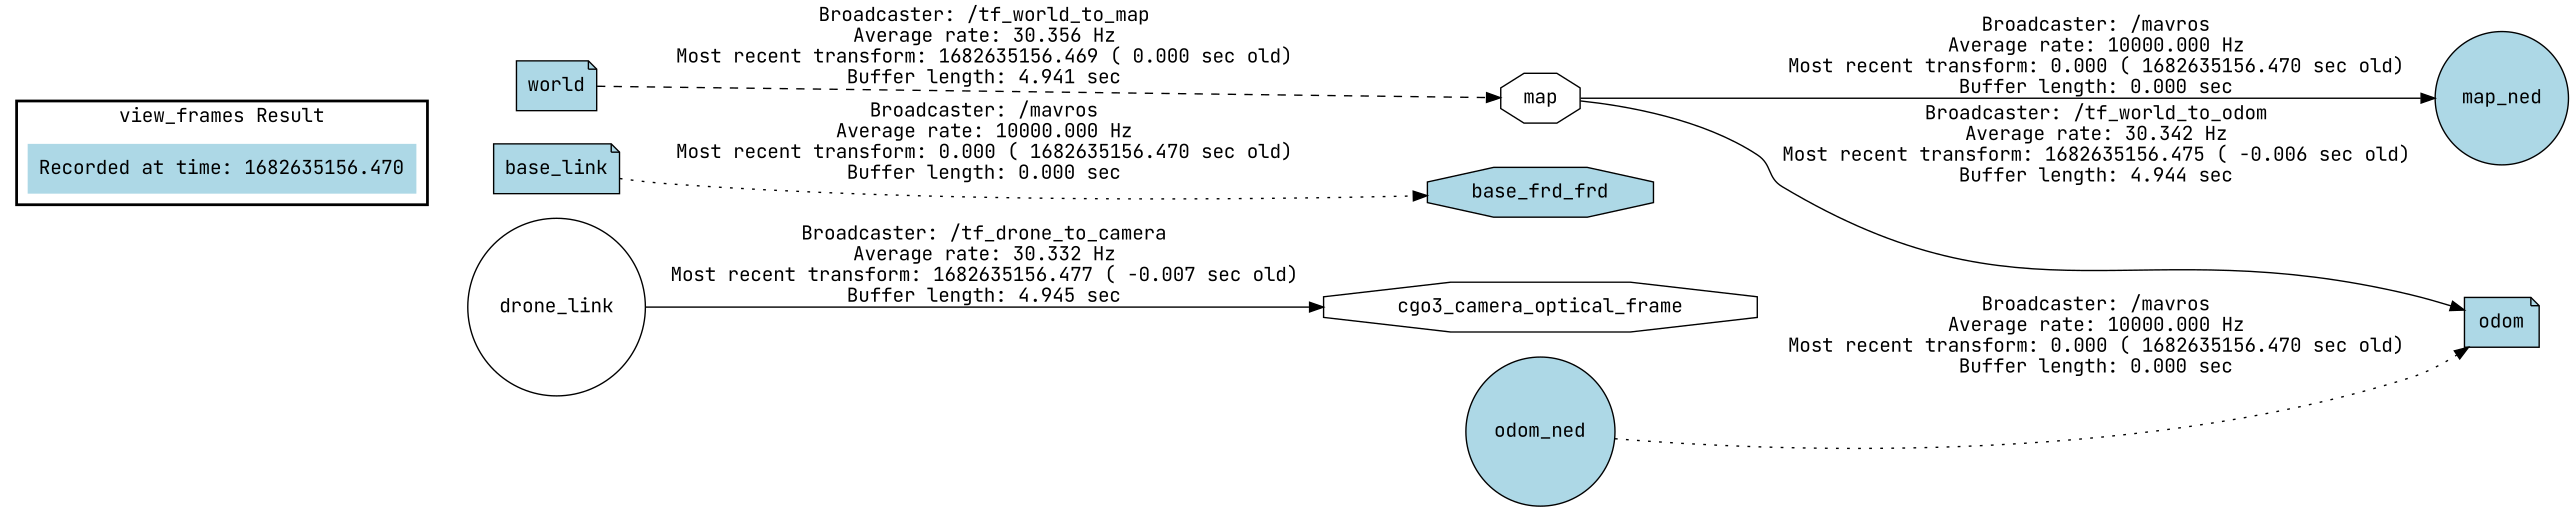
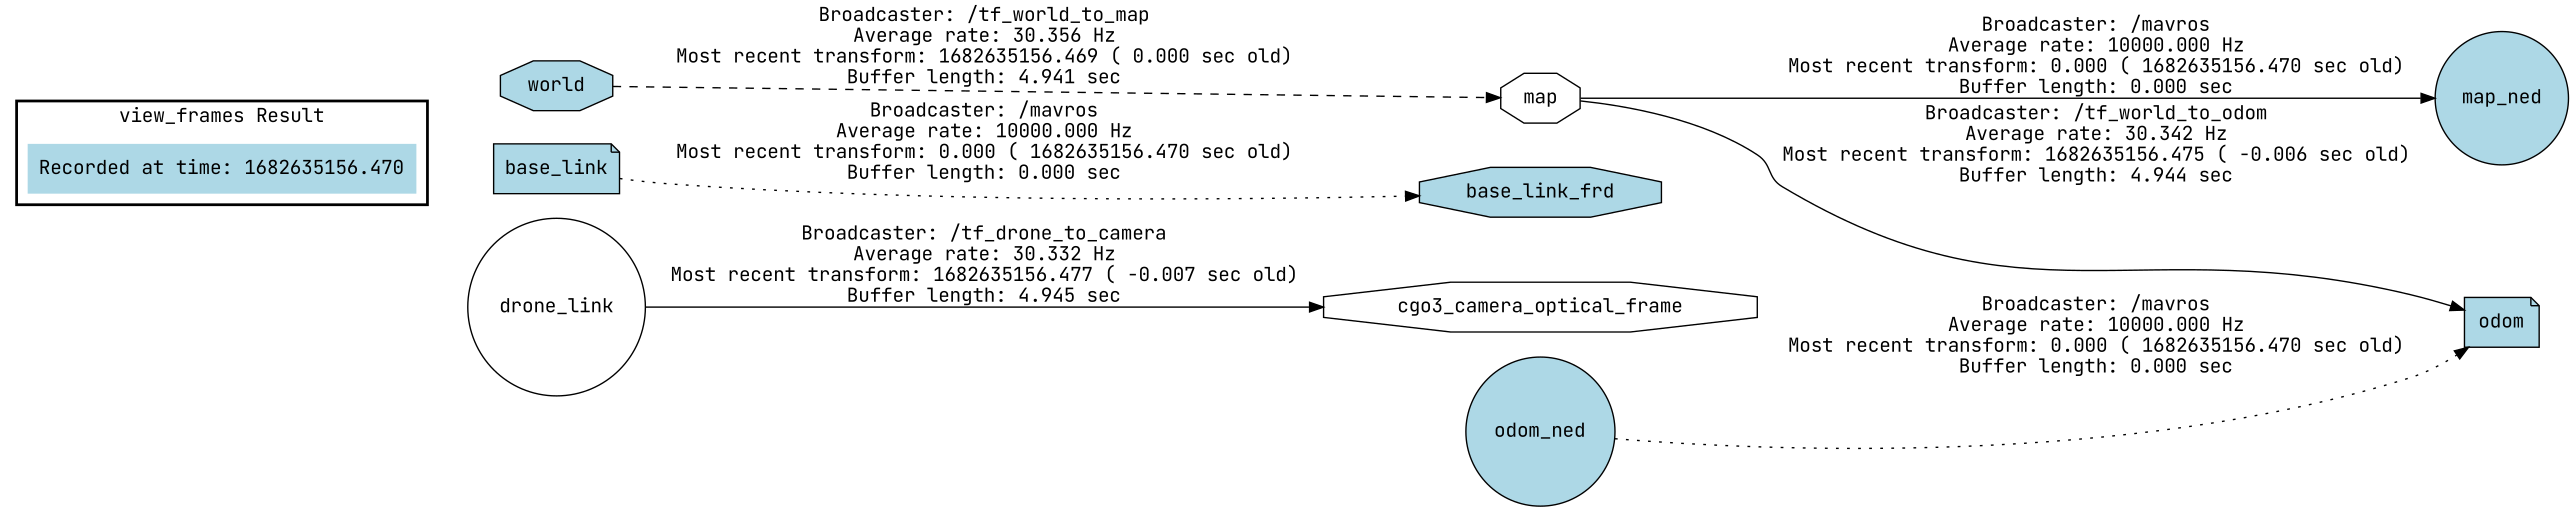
node "world": shape note -> octagon
node "base_frd_frd": label "base_frd_frd" -> "base_link_frd"
